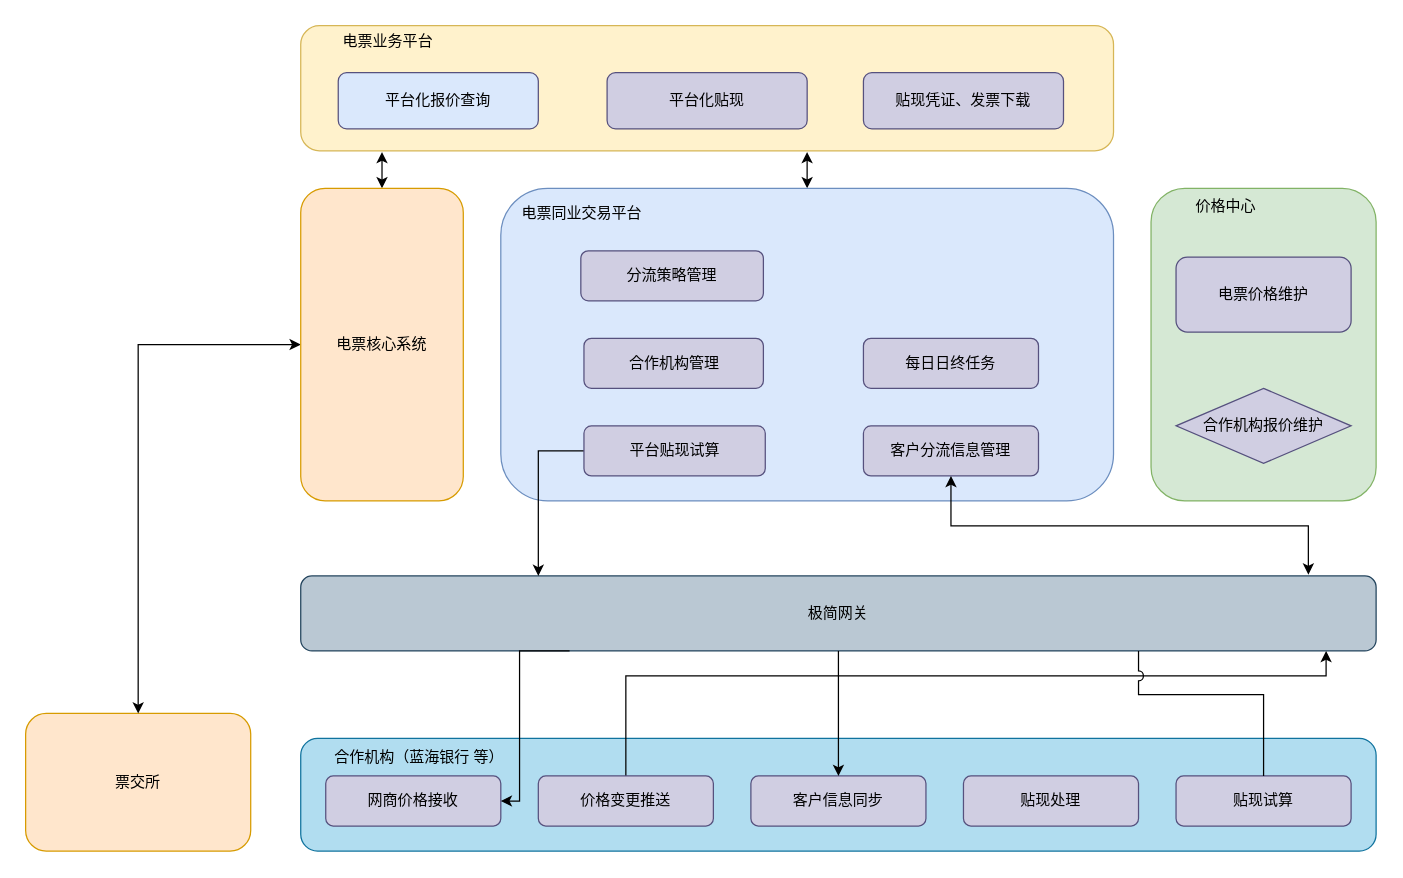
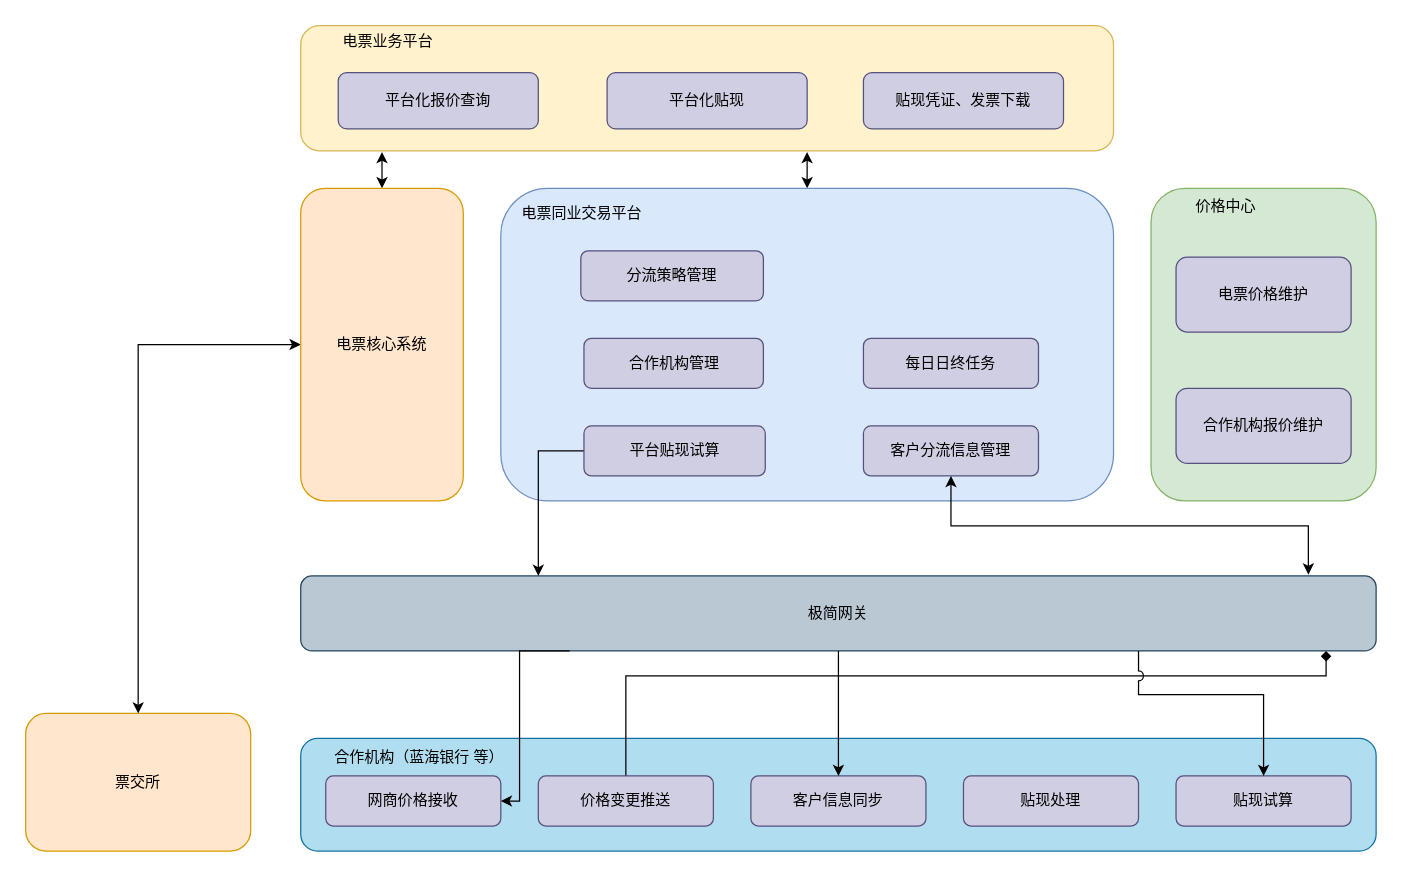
node "平台化报价查询": fillcolor #dae8fc -> #d0cee2
node "合作机构报价维护": shape diamond -> rounded rectangle
edge "价格变更推送" -> "极简网关": arrowhead classic -> diamond
edge "极简网关" -- "贴现试算": arrowhead none -> classic
